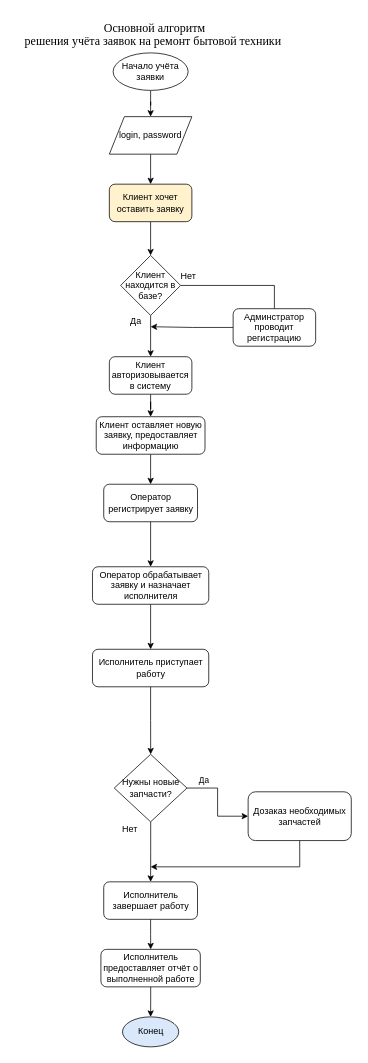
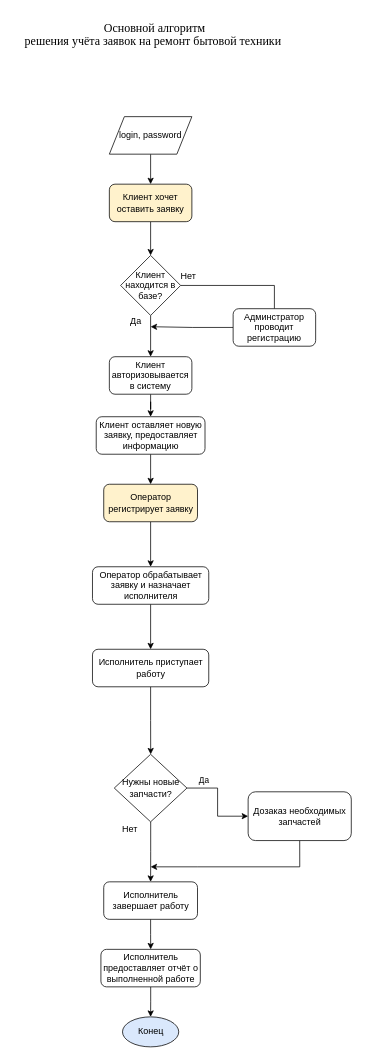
node "Начало учёта заявки": removed
edge "Начало учёта заявки" -> "login, password": removed
node "Оператор регистрирует заявку": fillcolor #ffffff -> #fff2cc
